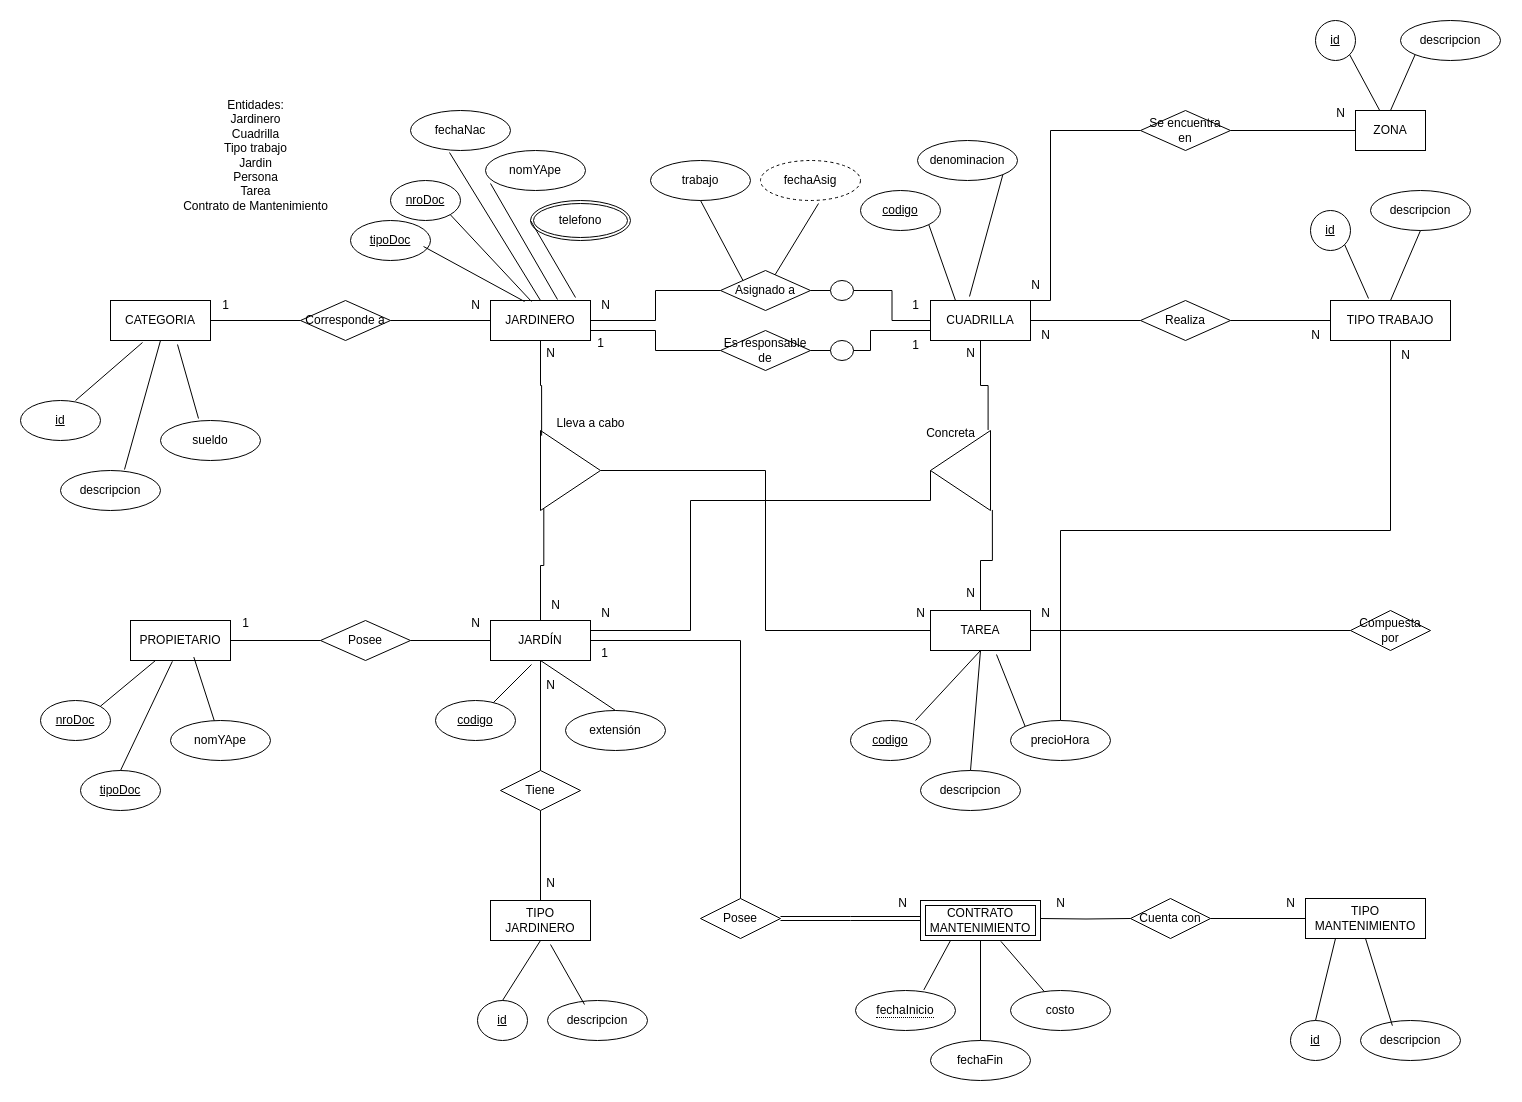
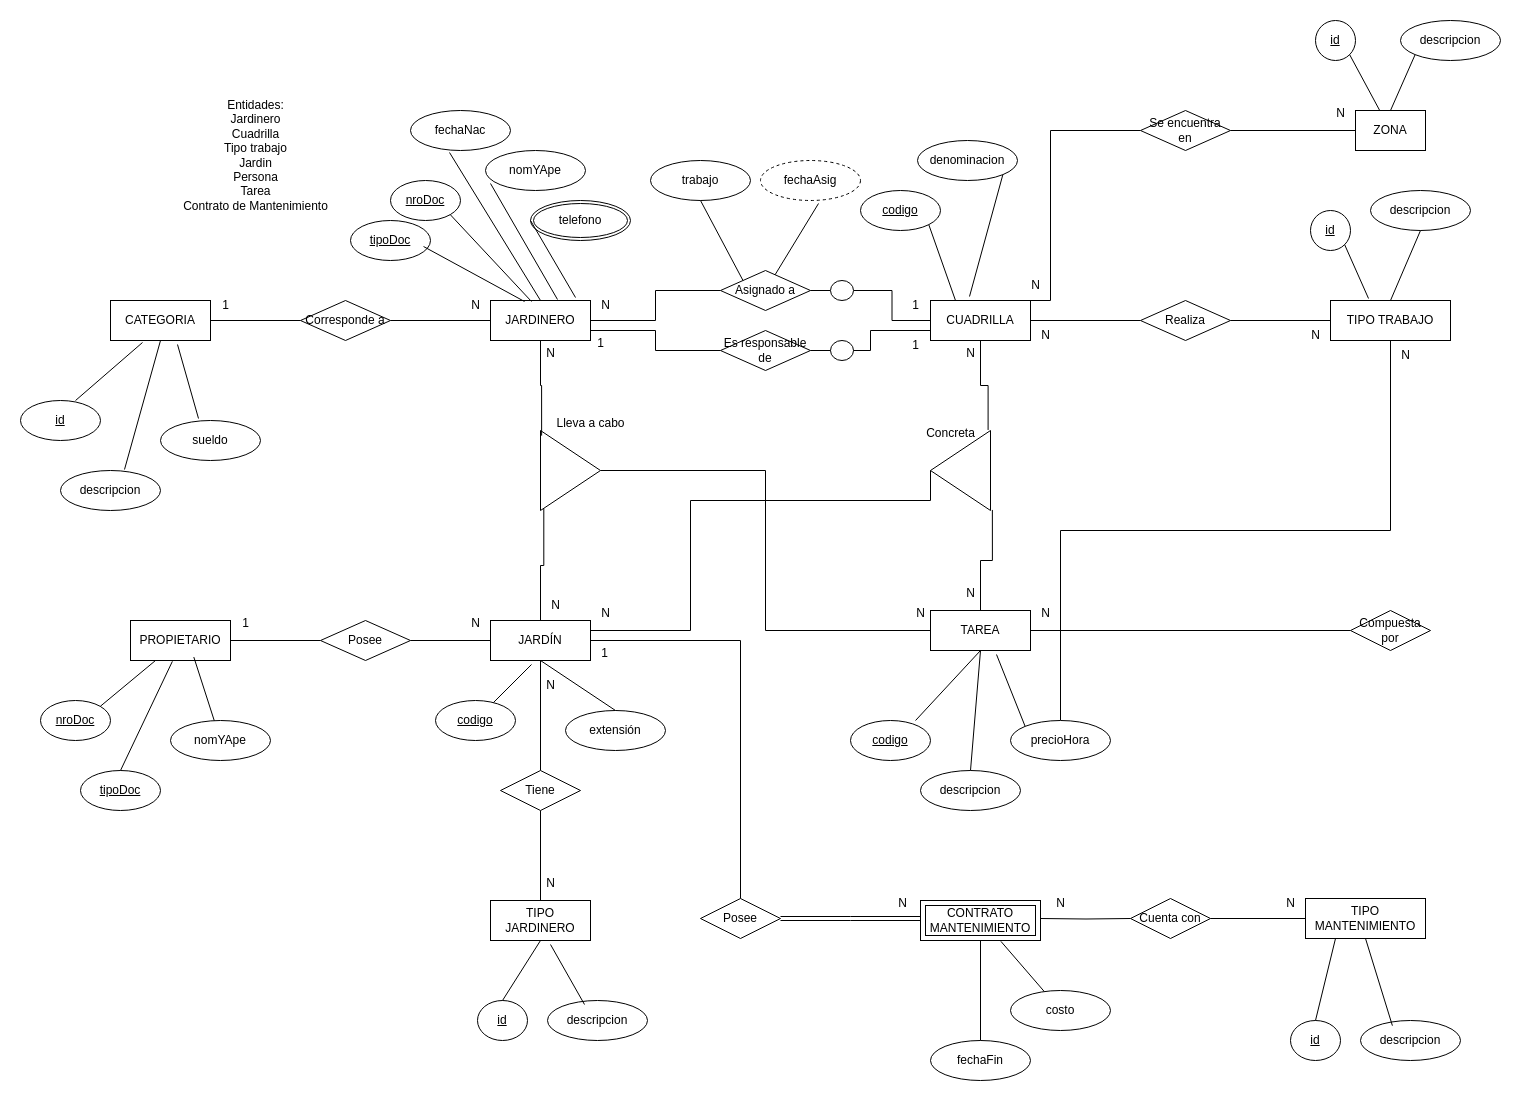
edge "CONTRATO MANTENIMIENTO" -- "fechaInicio": removed
node "fechaInicio": removed
